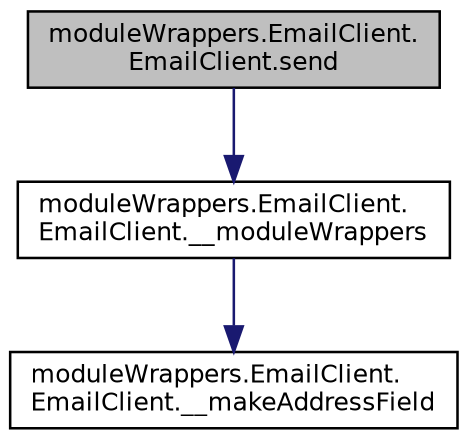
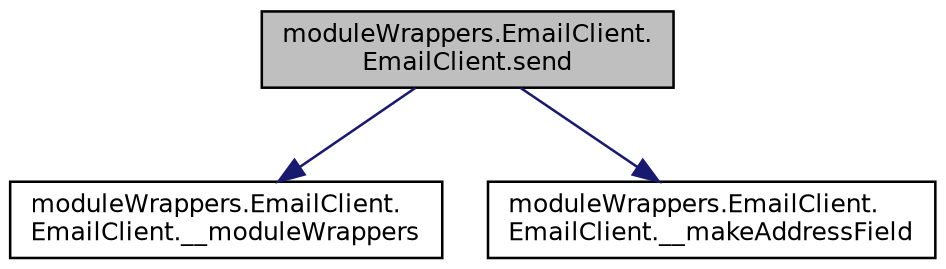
edge "moduleWrappers.EmailClient. EmailClient.__moduleWrappers" -> "moduleWrappers.EmailClient. EmailClient.__makeAddressField": now "moduleWrappers.EmailClient. EmailClient.send" -> "moduleWrappers.EmailClient. EmailClient.__makeAddressField"
